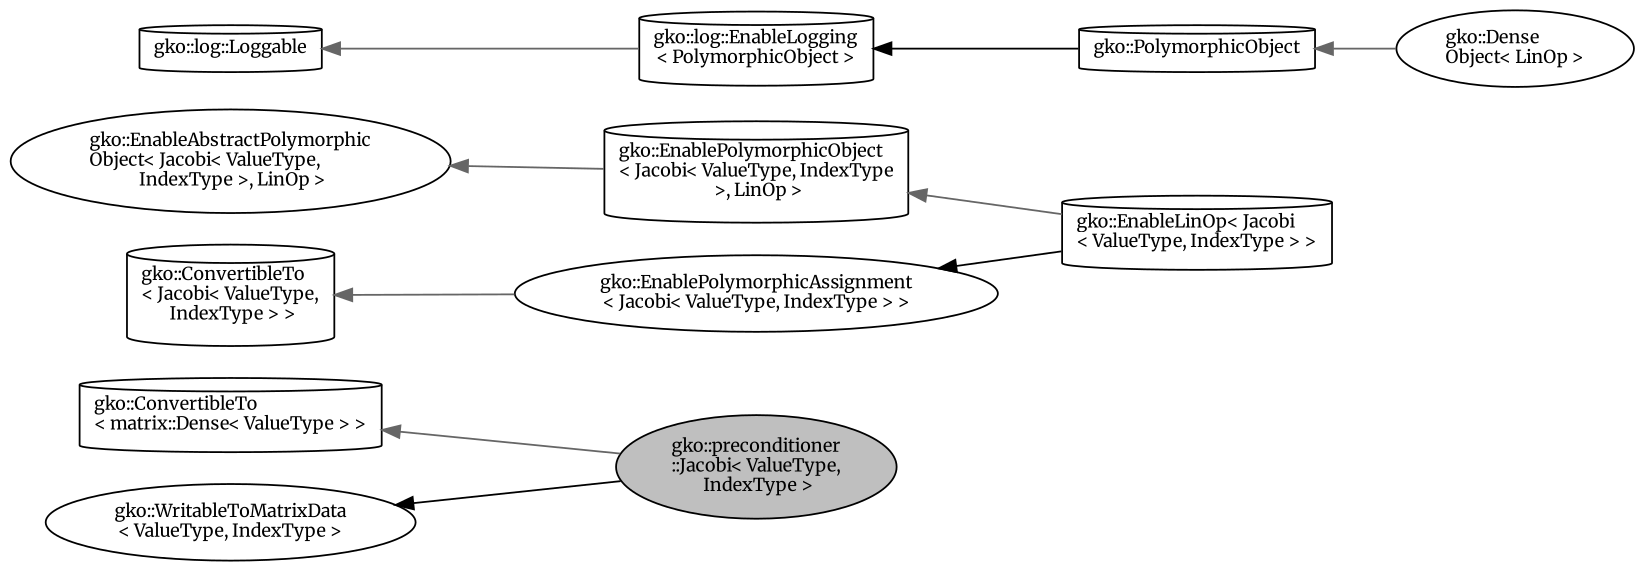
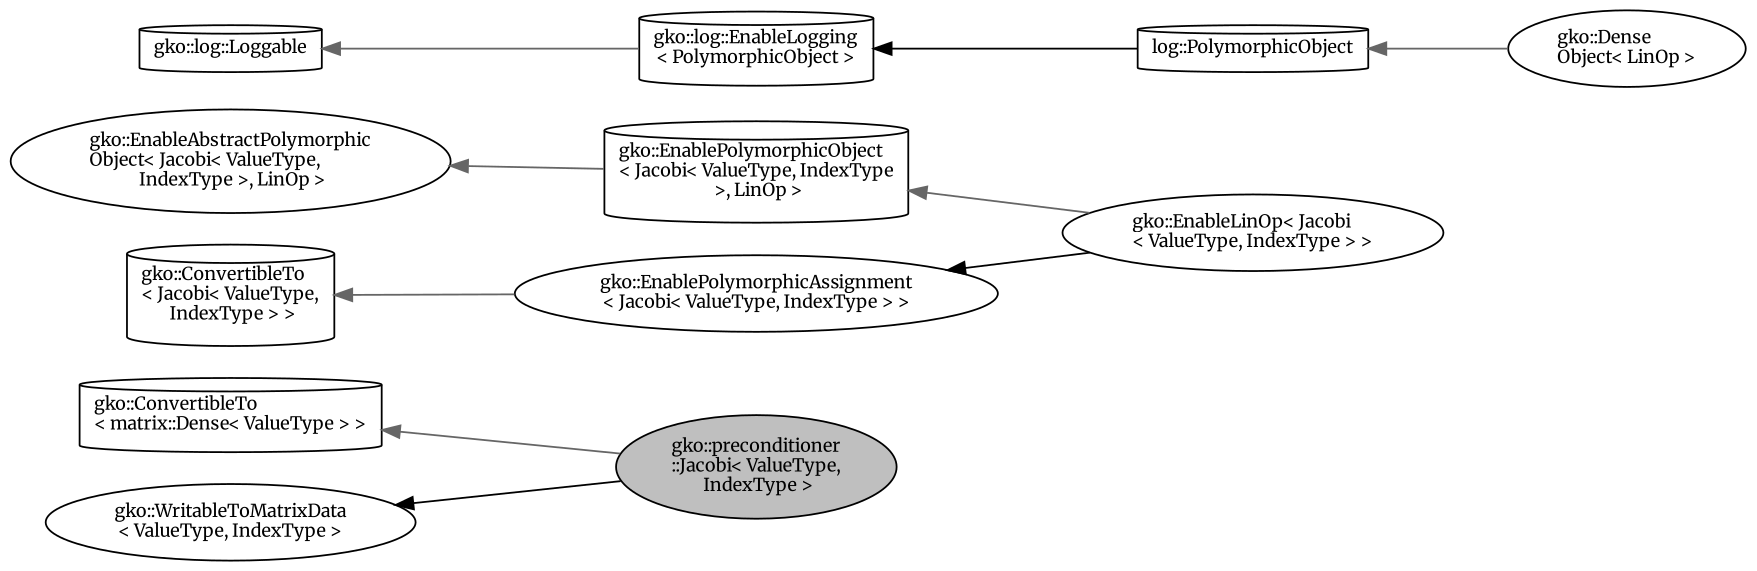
node "gko::PolymorphicObject": label "gko::PolymorphicObject" -> "log::PolymorphicObject"
node "gko::EnableLinOp< Jacobi < ValueType, IndexType > >": shape cylinder -> ellipse
